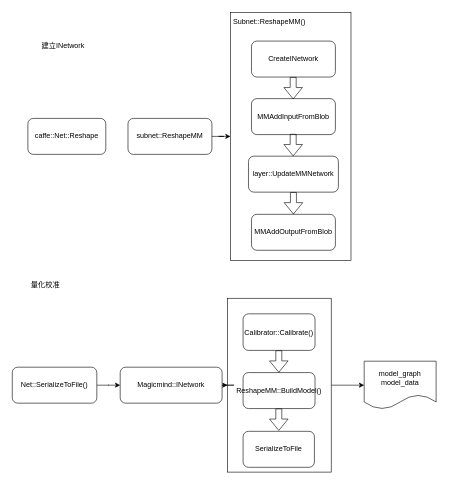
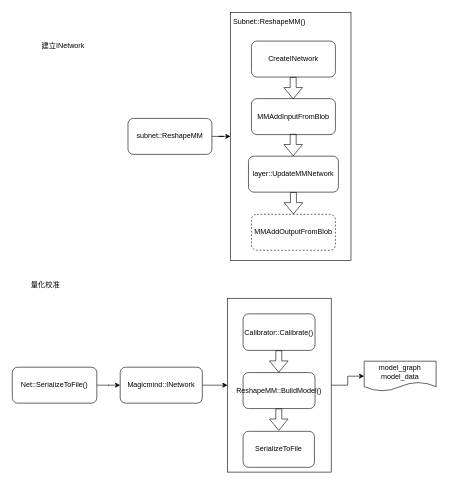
node "caffe::Net::Reshape": removed
node "MMAddOutputFromBlob": style solid -> dashed
node "Magicmind::INetwork": size 102x36 -> 82x36
node "model_graph model_data": size 72x48 -> 72x30
